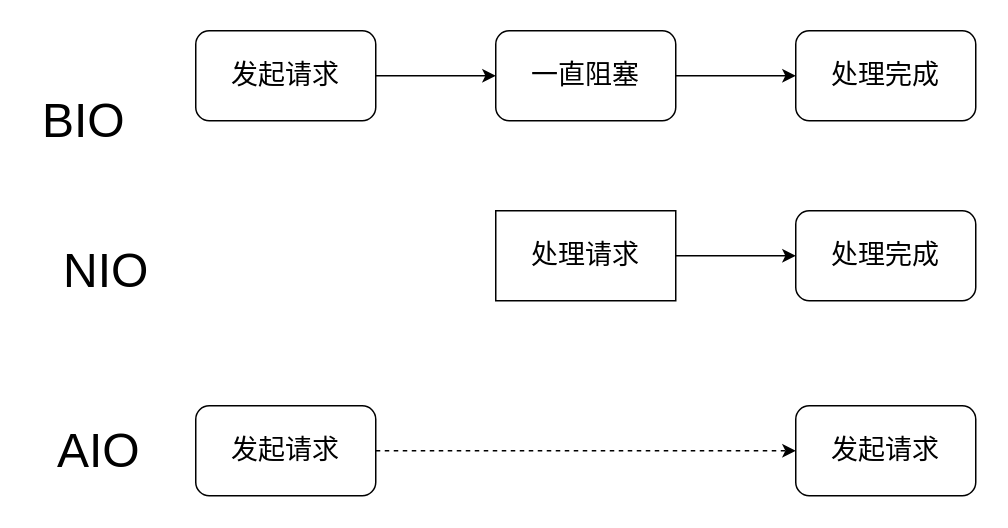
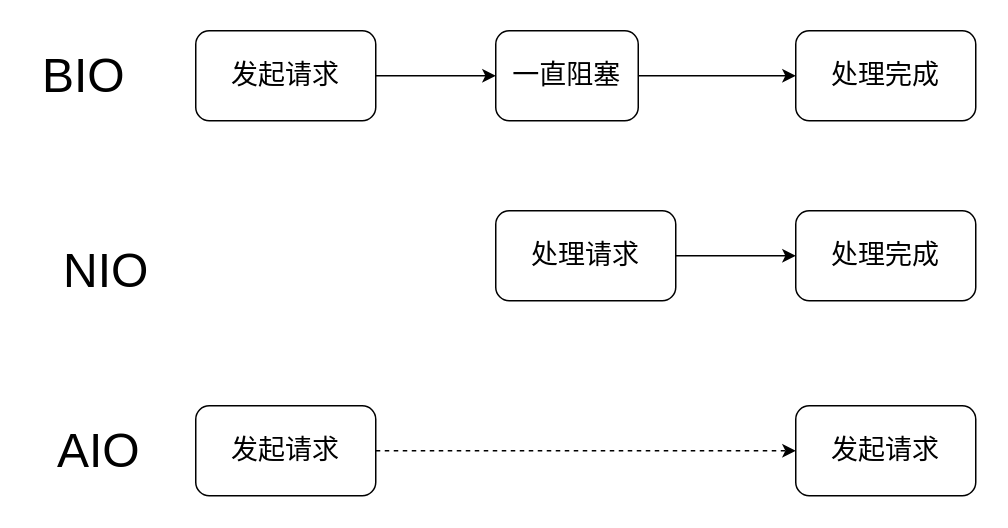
node "一直阻塞": size 180x90 -> 143x90
node "BIO": moved (83, 121) -> (83, 76)
node "处理请求": shape rectangle -> rounded rectangle
